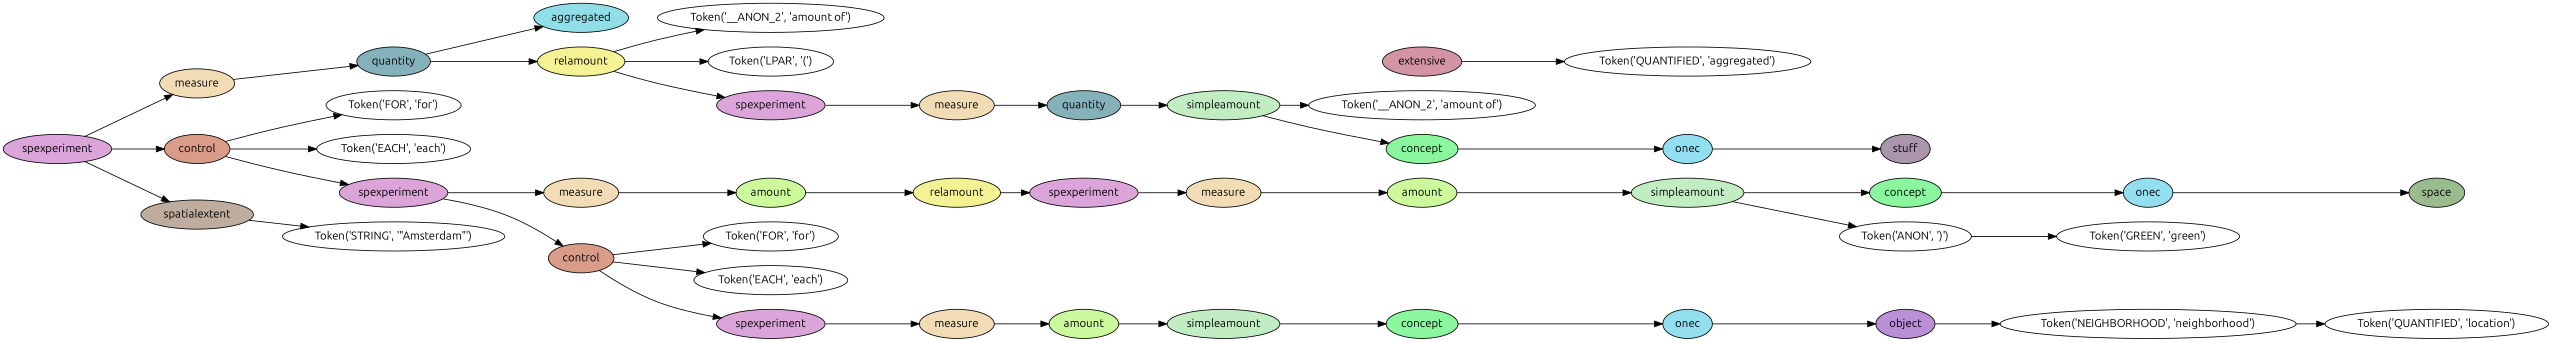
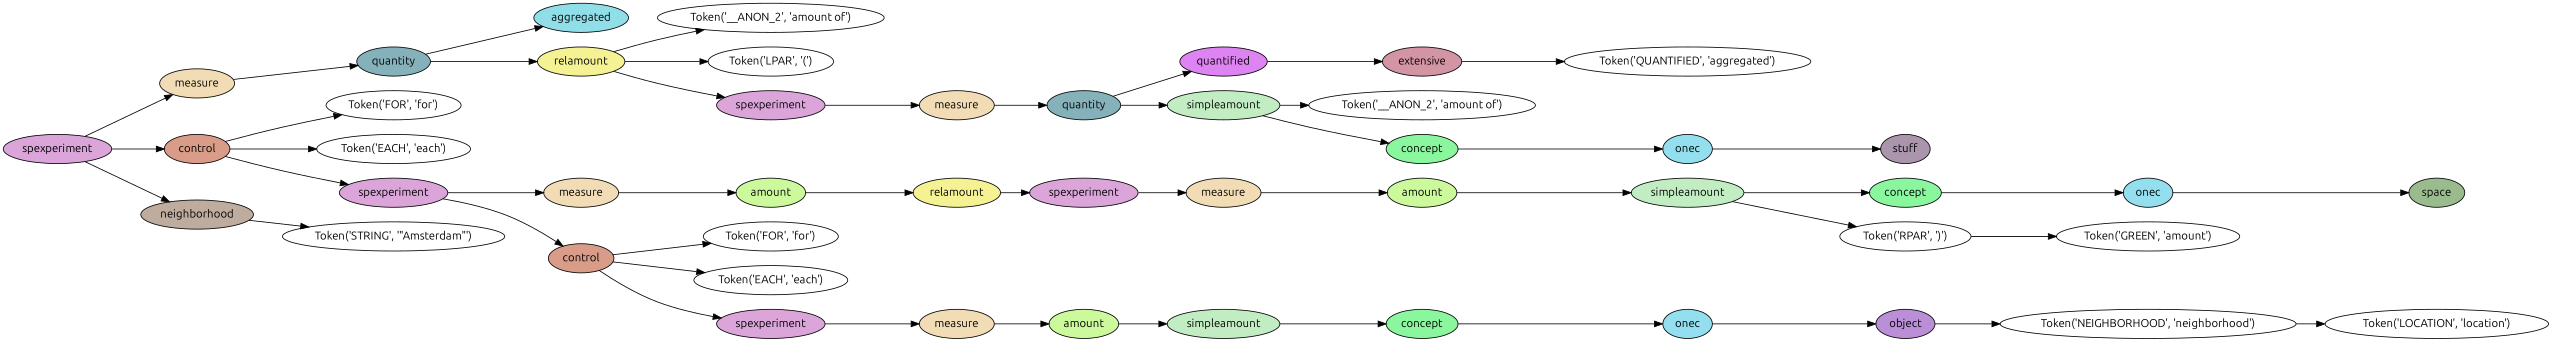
node "quantified": added
node "spatialextent": label "spatialextent" -> "neighborhood"
node "Token('ANON', ')')": label "Token('ANON', ')')" -> "Token('RPAR', ')')"
node "Token('GREEN', 'green')": label "Token('GREEN', 'green')" -> "Token('GREEN', 'amount')"
node "Token('QUANTIFIED', 'location')": label "Token('QUANTIFIED', 'location')" -> "Token('LOCATION', 'location')"
